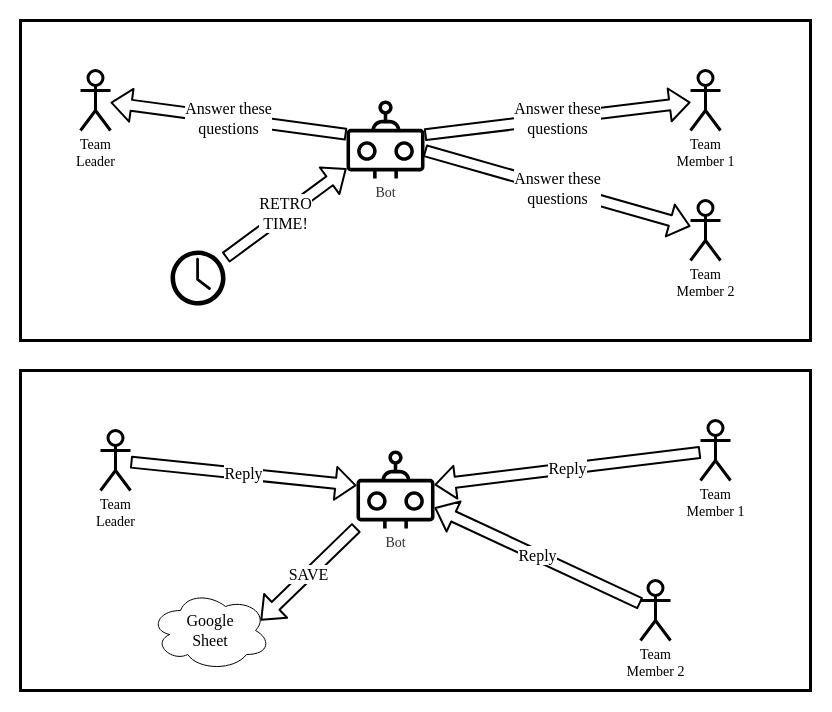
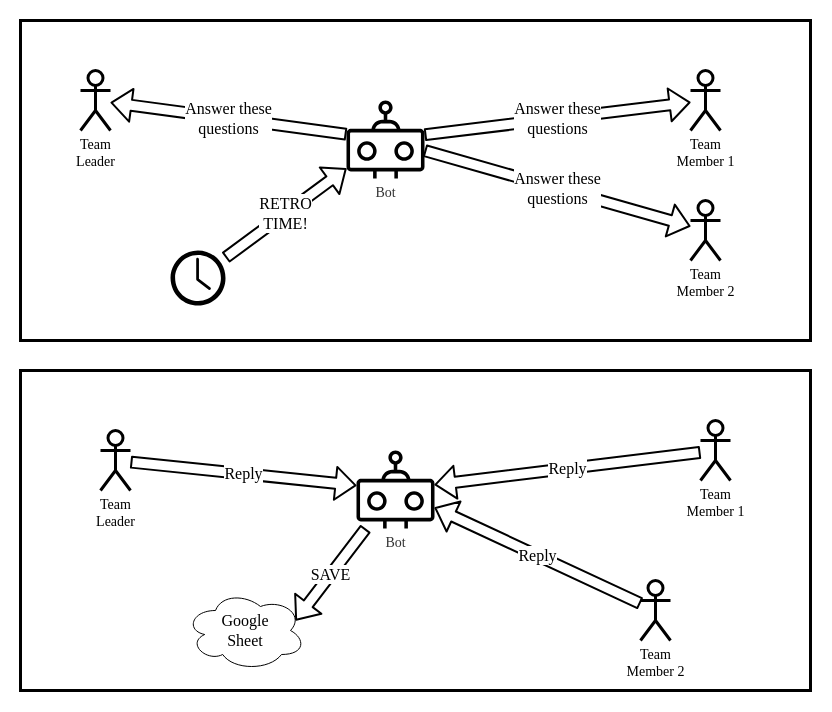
node "Google Sheet": moved (211, 631) -> (246, 631)
